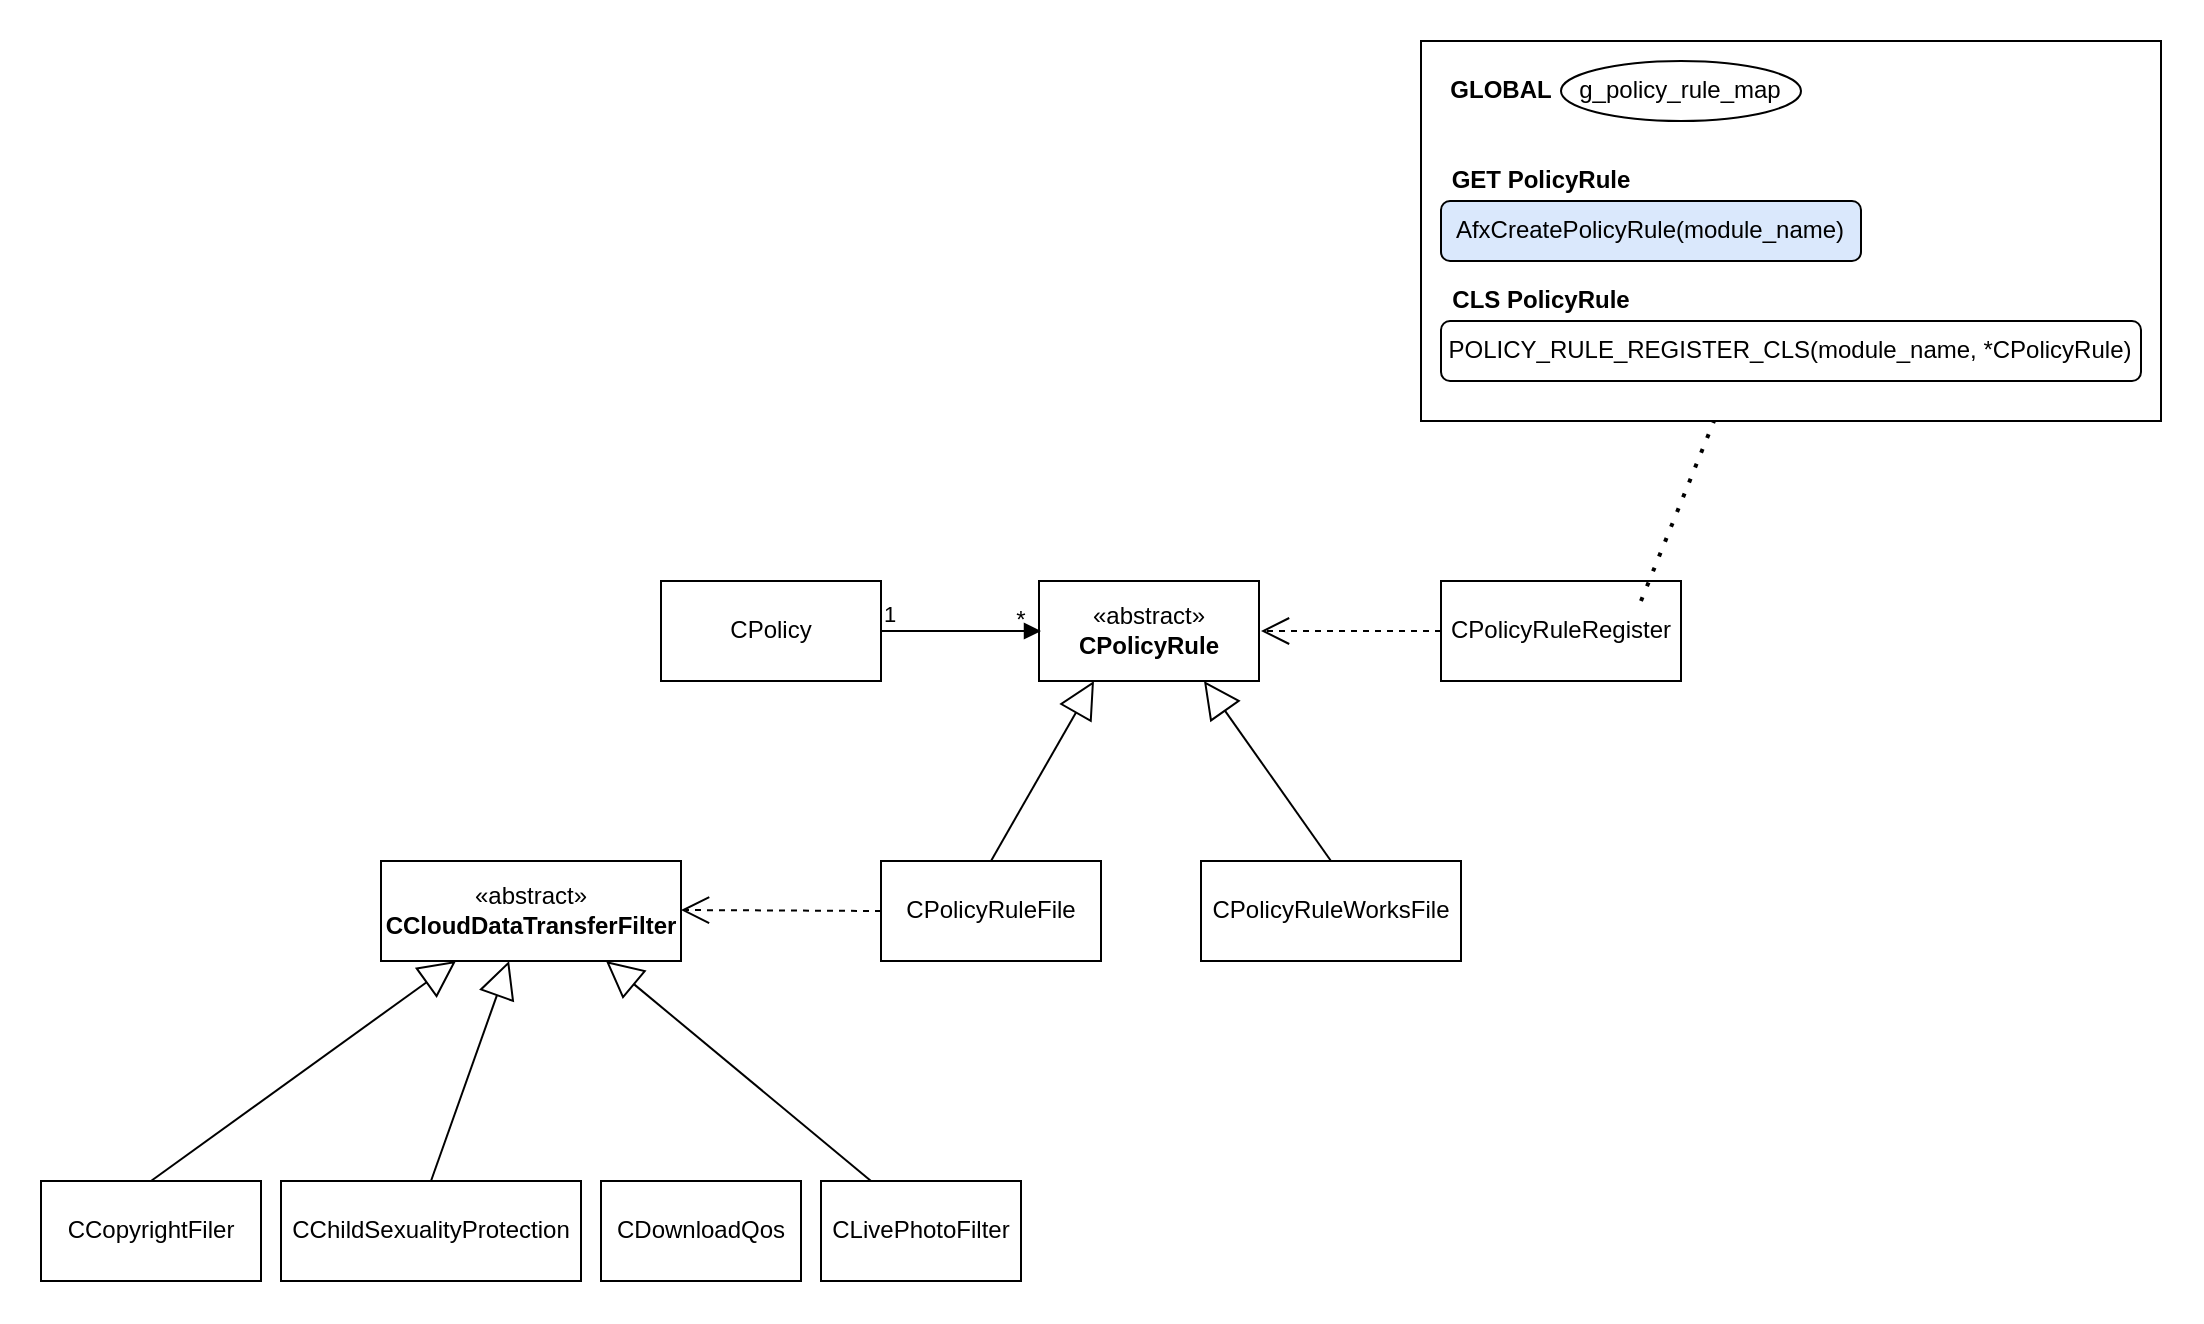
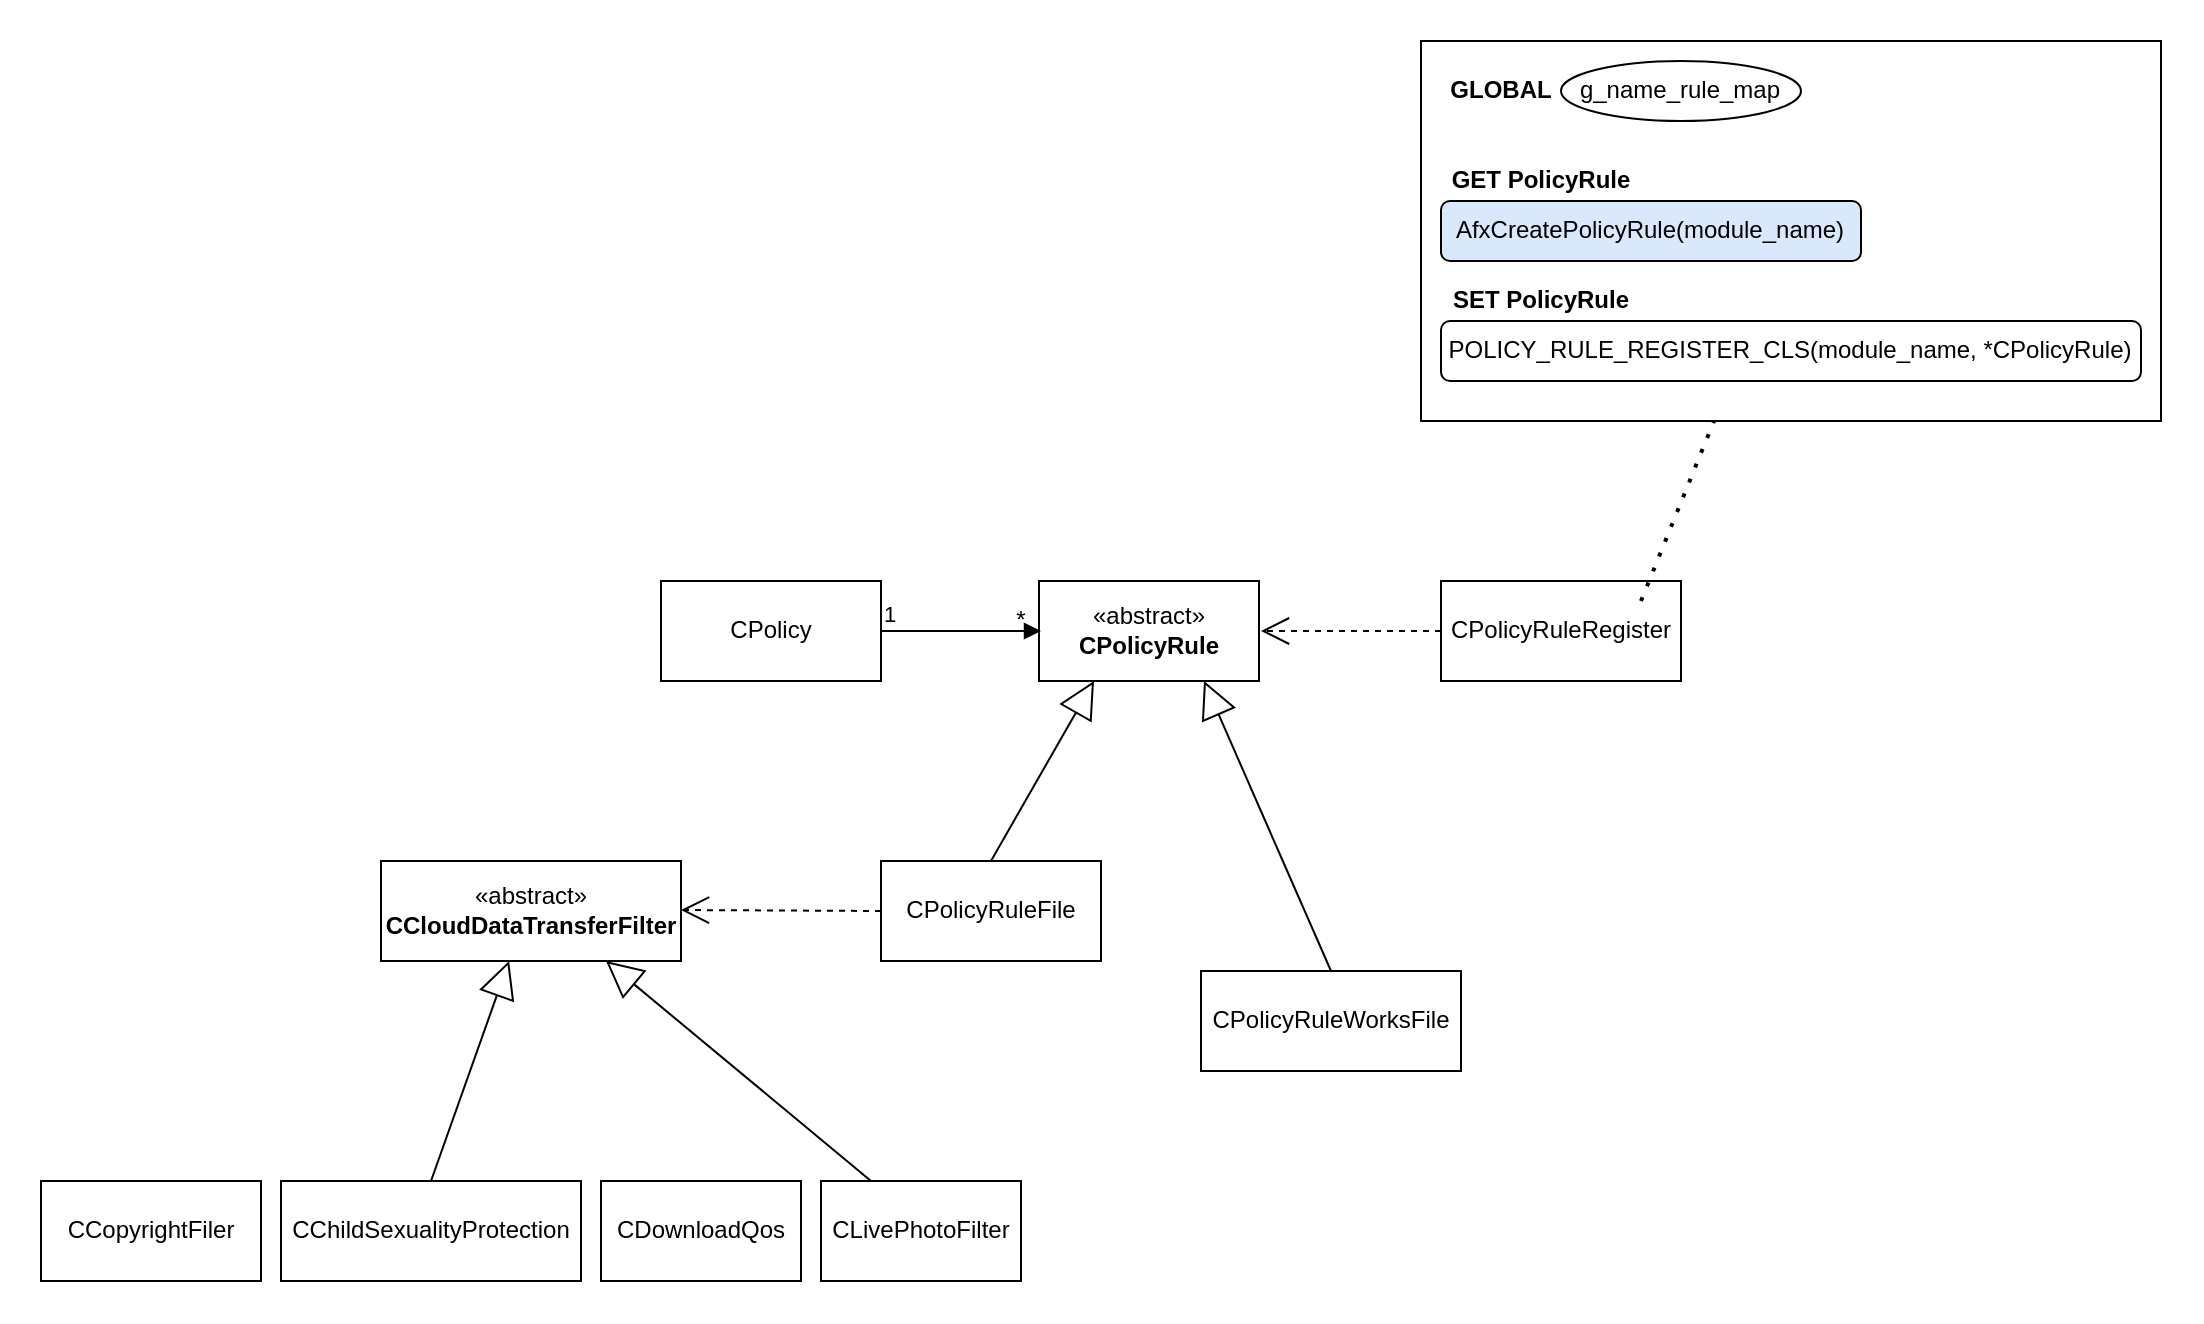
node "g_policy_rule_map": label "g_policy_rule_map" -> "g_name_rule_map"
node "CLS PolicyRule": label "CLS PolicyRule" -> "SET PolicyRule"
node "CPolicyRuleWorksFile": moved (1331, 911) -> (1331, 1021)
edge "CCopyrightFiler" -> "«abstract» CCloudDataTransferFilter": removed
